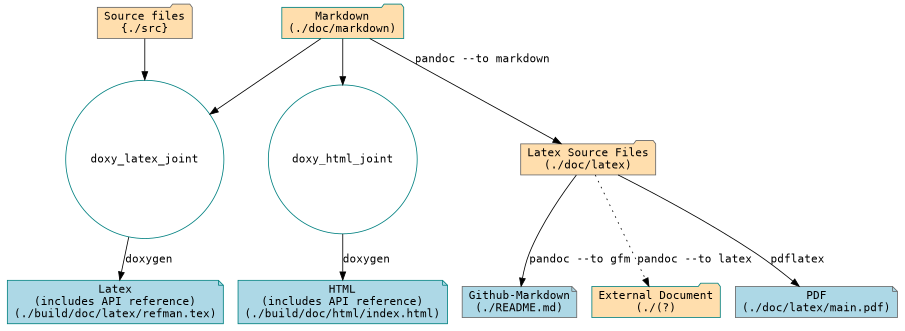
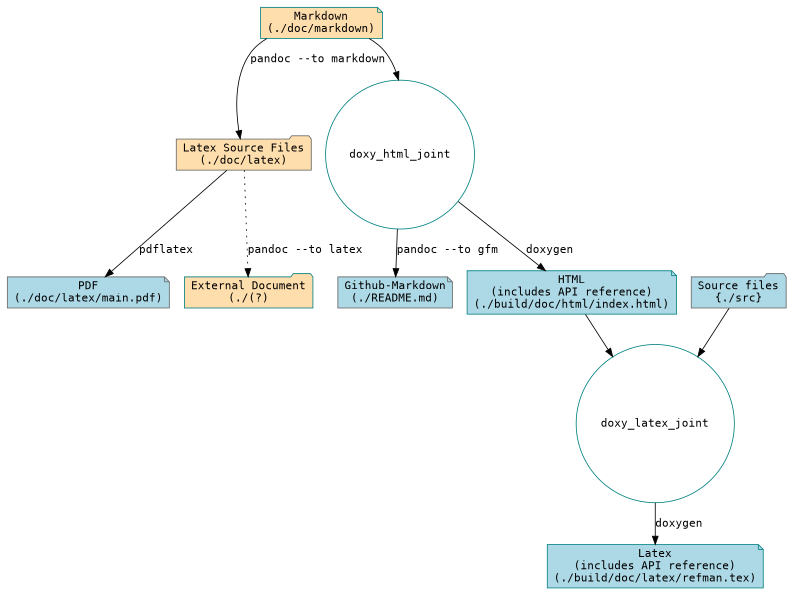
node "Source files {./src}": fillcolor navajowhite -> lightblue
node "Markdown (./doc/markdown)": shape folder -> note
edge "Markdown (./doc/markdown)" -> "doxy_latex_joint": now "HTML (includes API reference) (./build/doc/html/index.html)" -> "doxy_latex_joint"
edge "Latex Source Files (./doc/latex)" -> "Github-Markdown (./README.md)": now "doxy_html_joint" -> "Github-Markdown (./README.md)"
